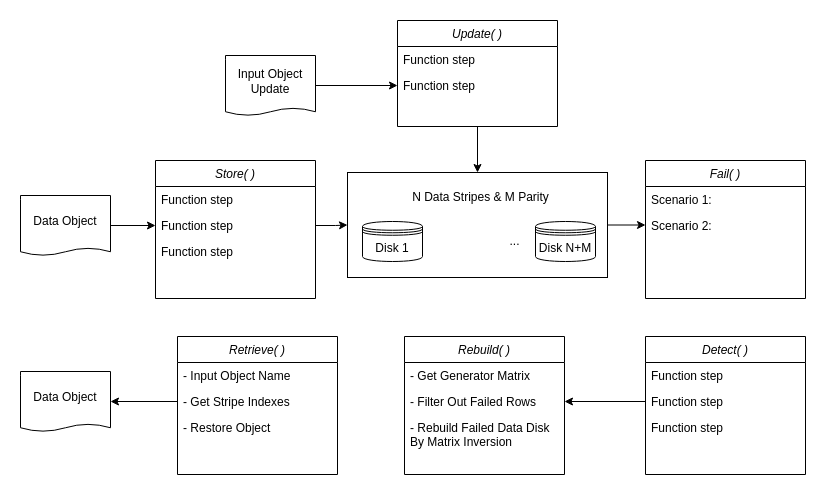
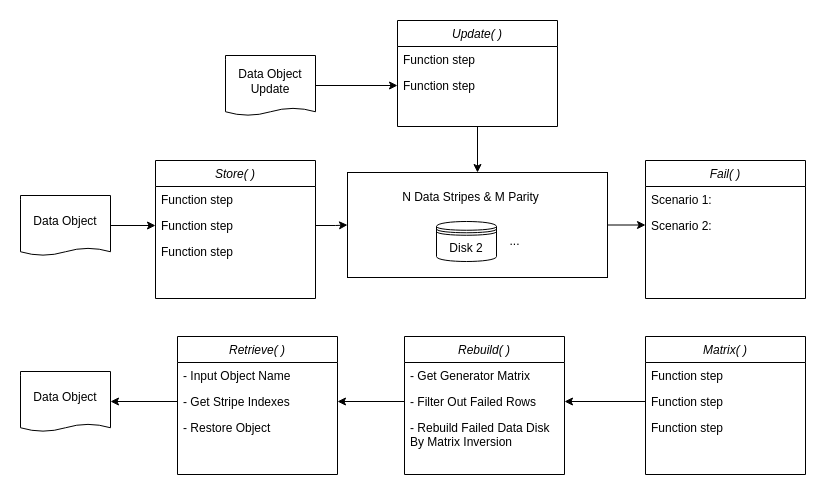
node "Input Object Update": label "Input Object Update" -> "Data Object Update"
node "N Data Stripes & M Parity": moved (481, 198) -> (471, 198)
node "Disk 1": removed
node "Disk 2": added
node "Disk N+M": removed
node "Detect( )": label "Detect( )" -> "Matrix( )"
edge "- Filter Out Failed Rows" -> "- Get Stripe Indexes": added
